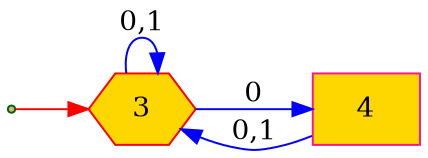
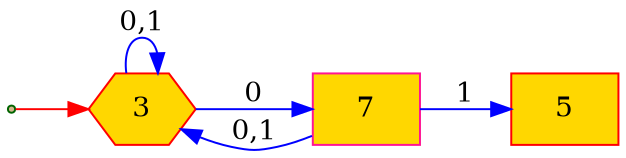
node "4": label "4" -> "7"
node "5": added
